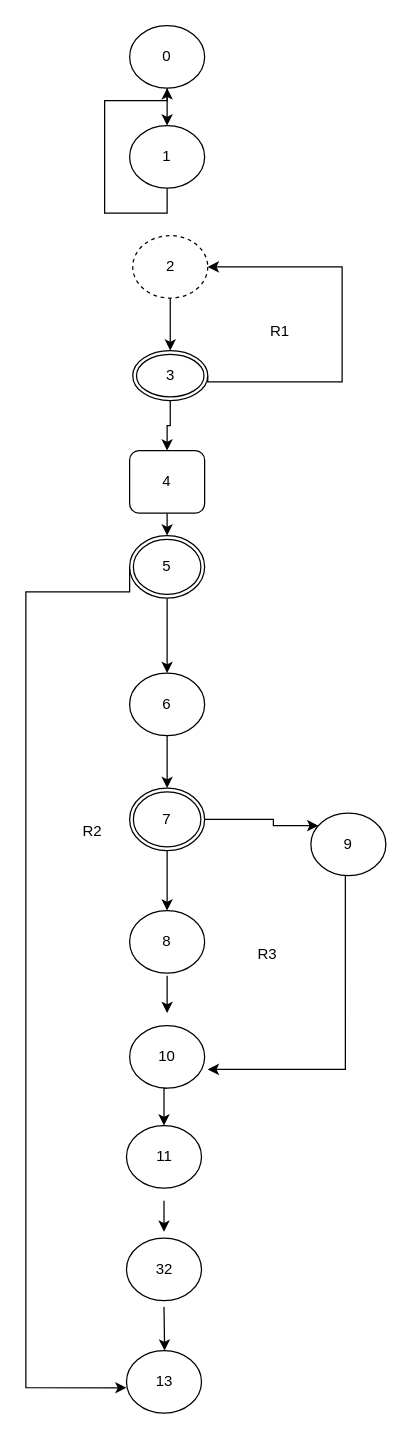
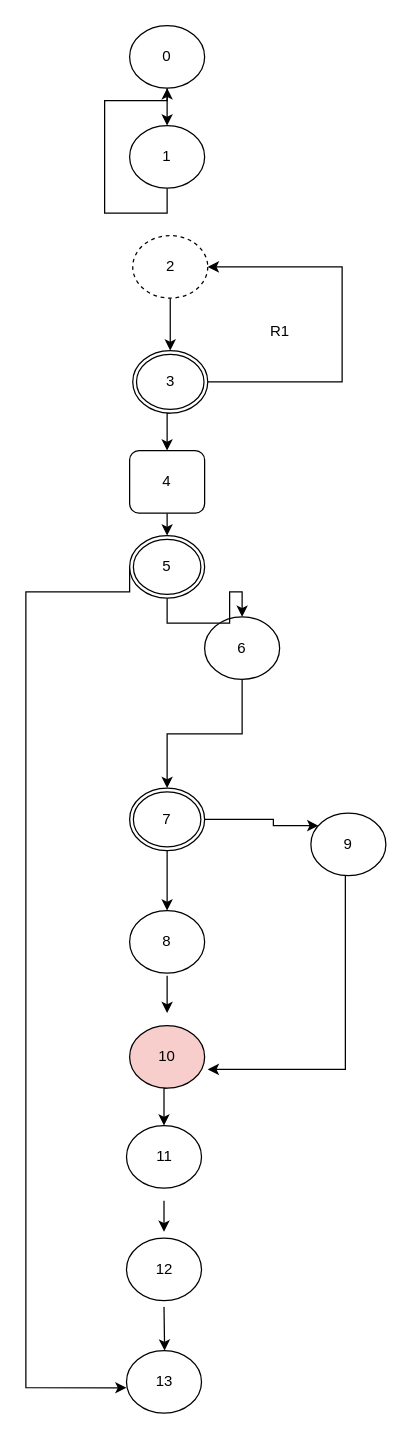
node "3": size 75x50 -> 75x63
node "6": moved (167, 704) -> (242, 648)
node "R2": removed
node "R3": removed
node "10": fillcolor #ffffff -> #f8cecc
node "32": label "32" -> "12"
